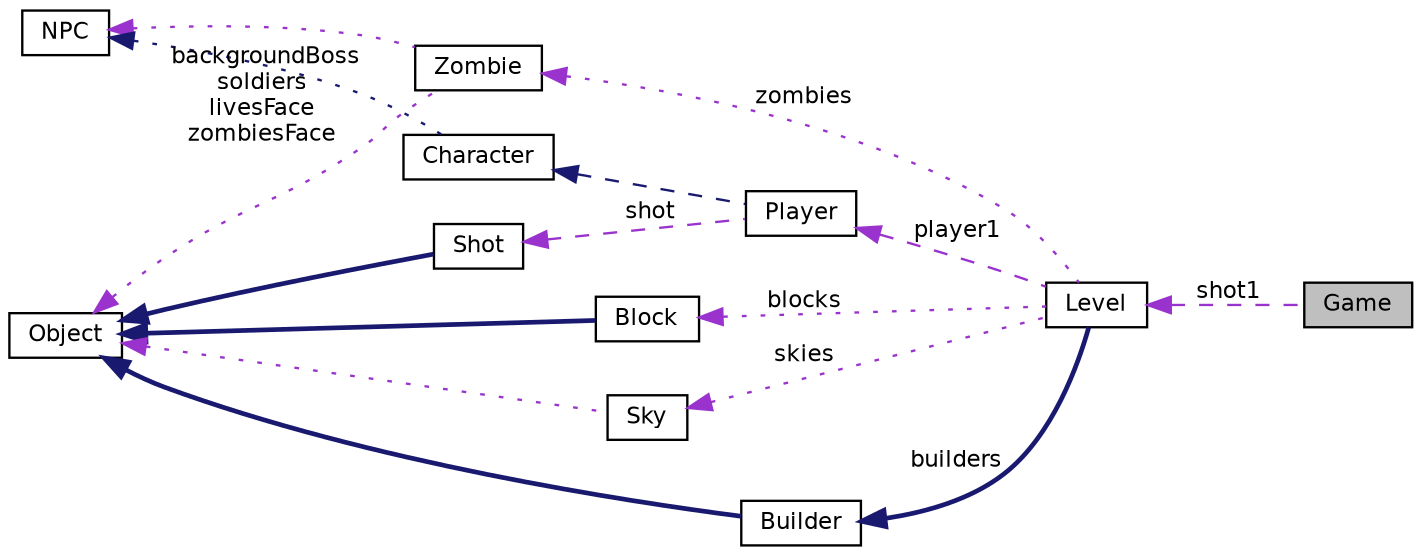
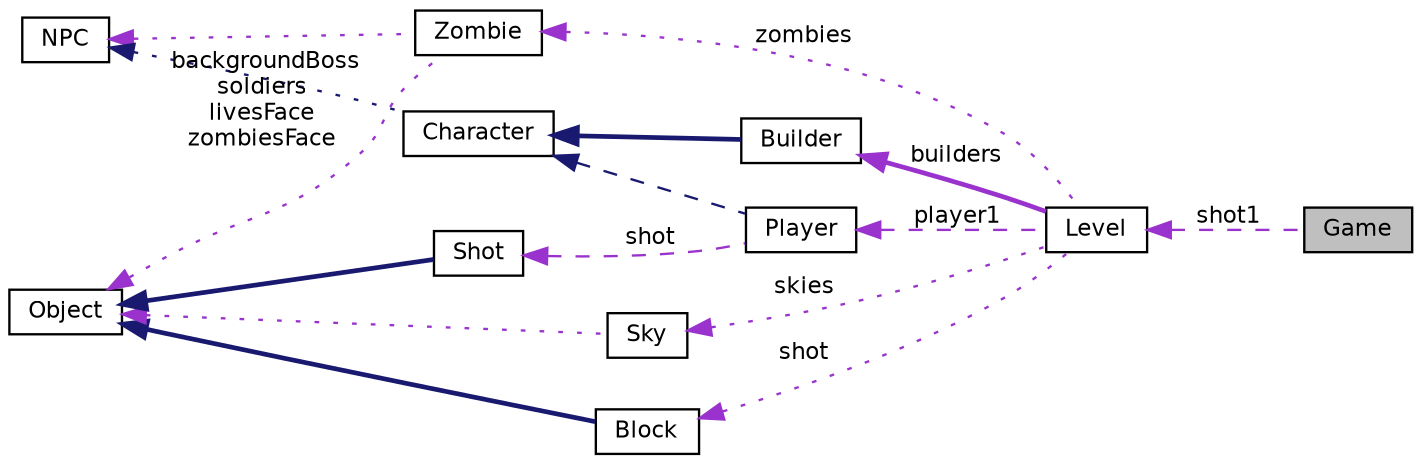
edge "Level" -> "Block": label " blocks" -> " shot"
edge "Level" -> "Builder": color midnightblue -> darkorchid3
edge "Builder" -> "Object": now "Builder" -> "Character"
